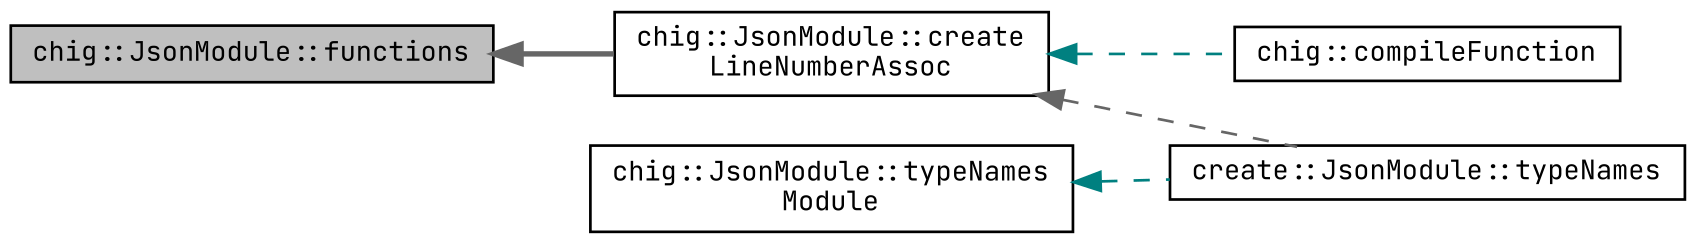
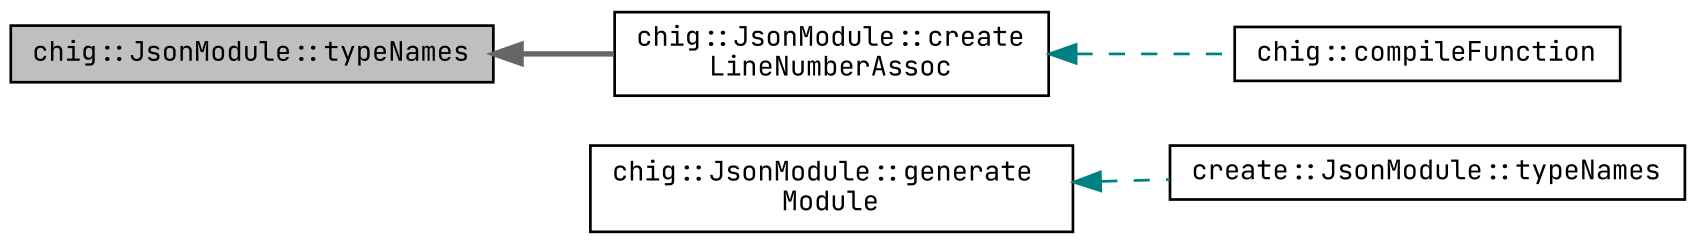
node "chig::JsonModule::functions": label "chig::JsonModule::functions" -> "chig::JsonModule::typeNames"
edge "create::JsonModule::typeNames" -> "chig::JsonModule::create LineNumberAssoc": removed
node "chig::JsonModule::typeNames Module": label "chig::JsonModule::typeNames Module" -> "chig::JsonModule::generate Module"
